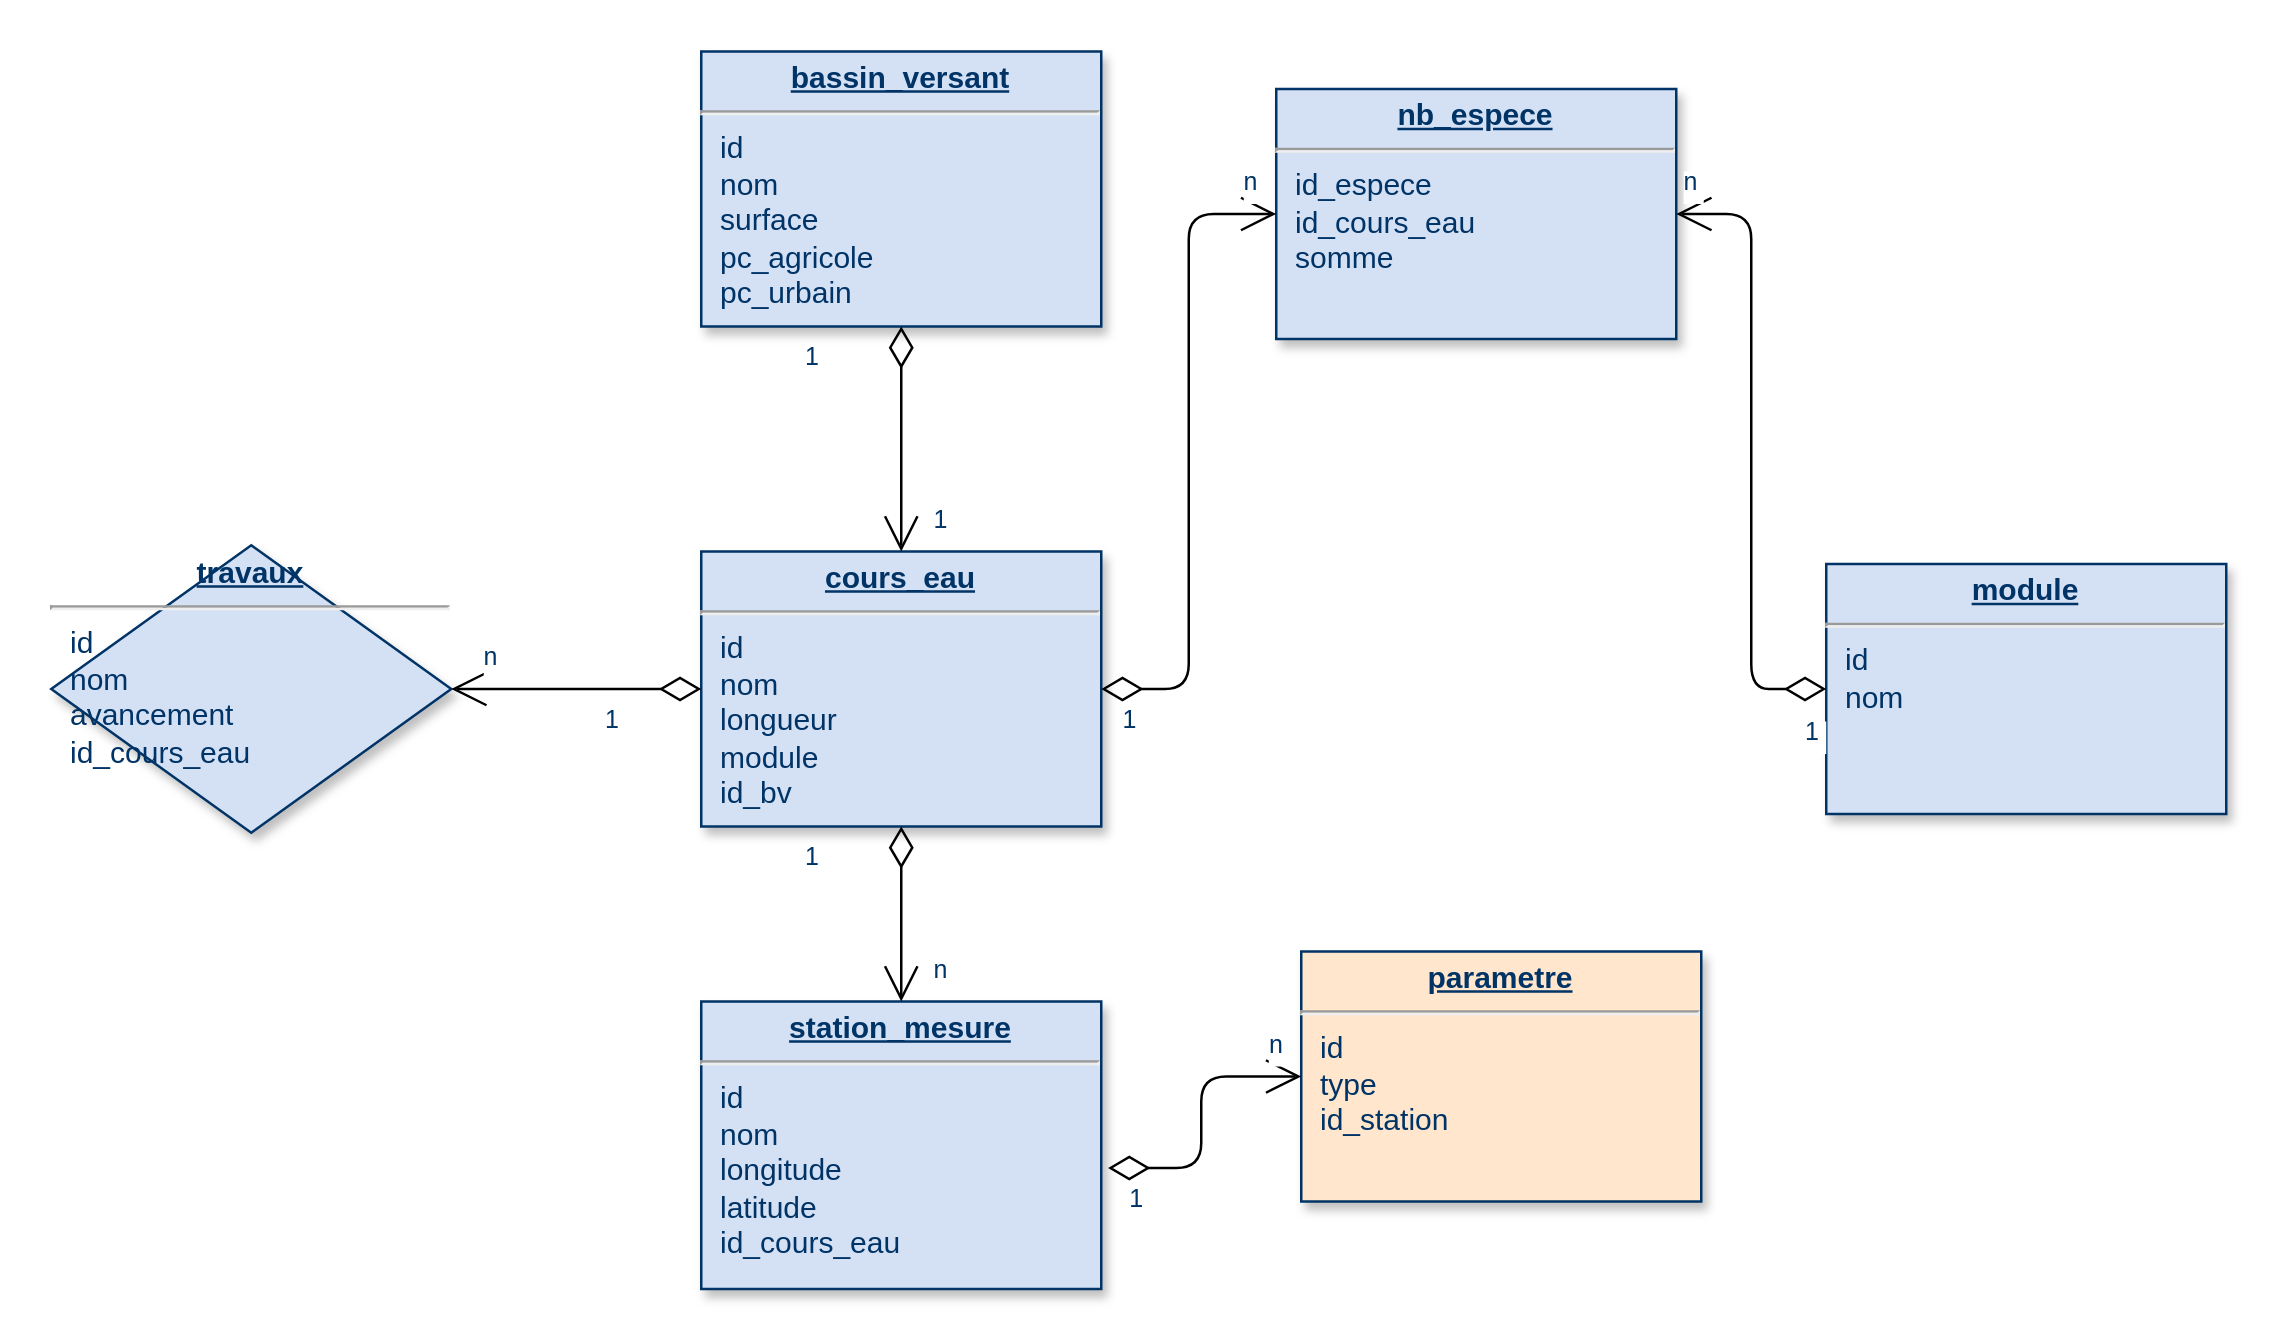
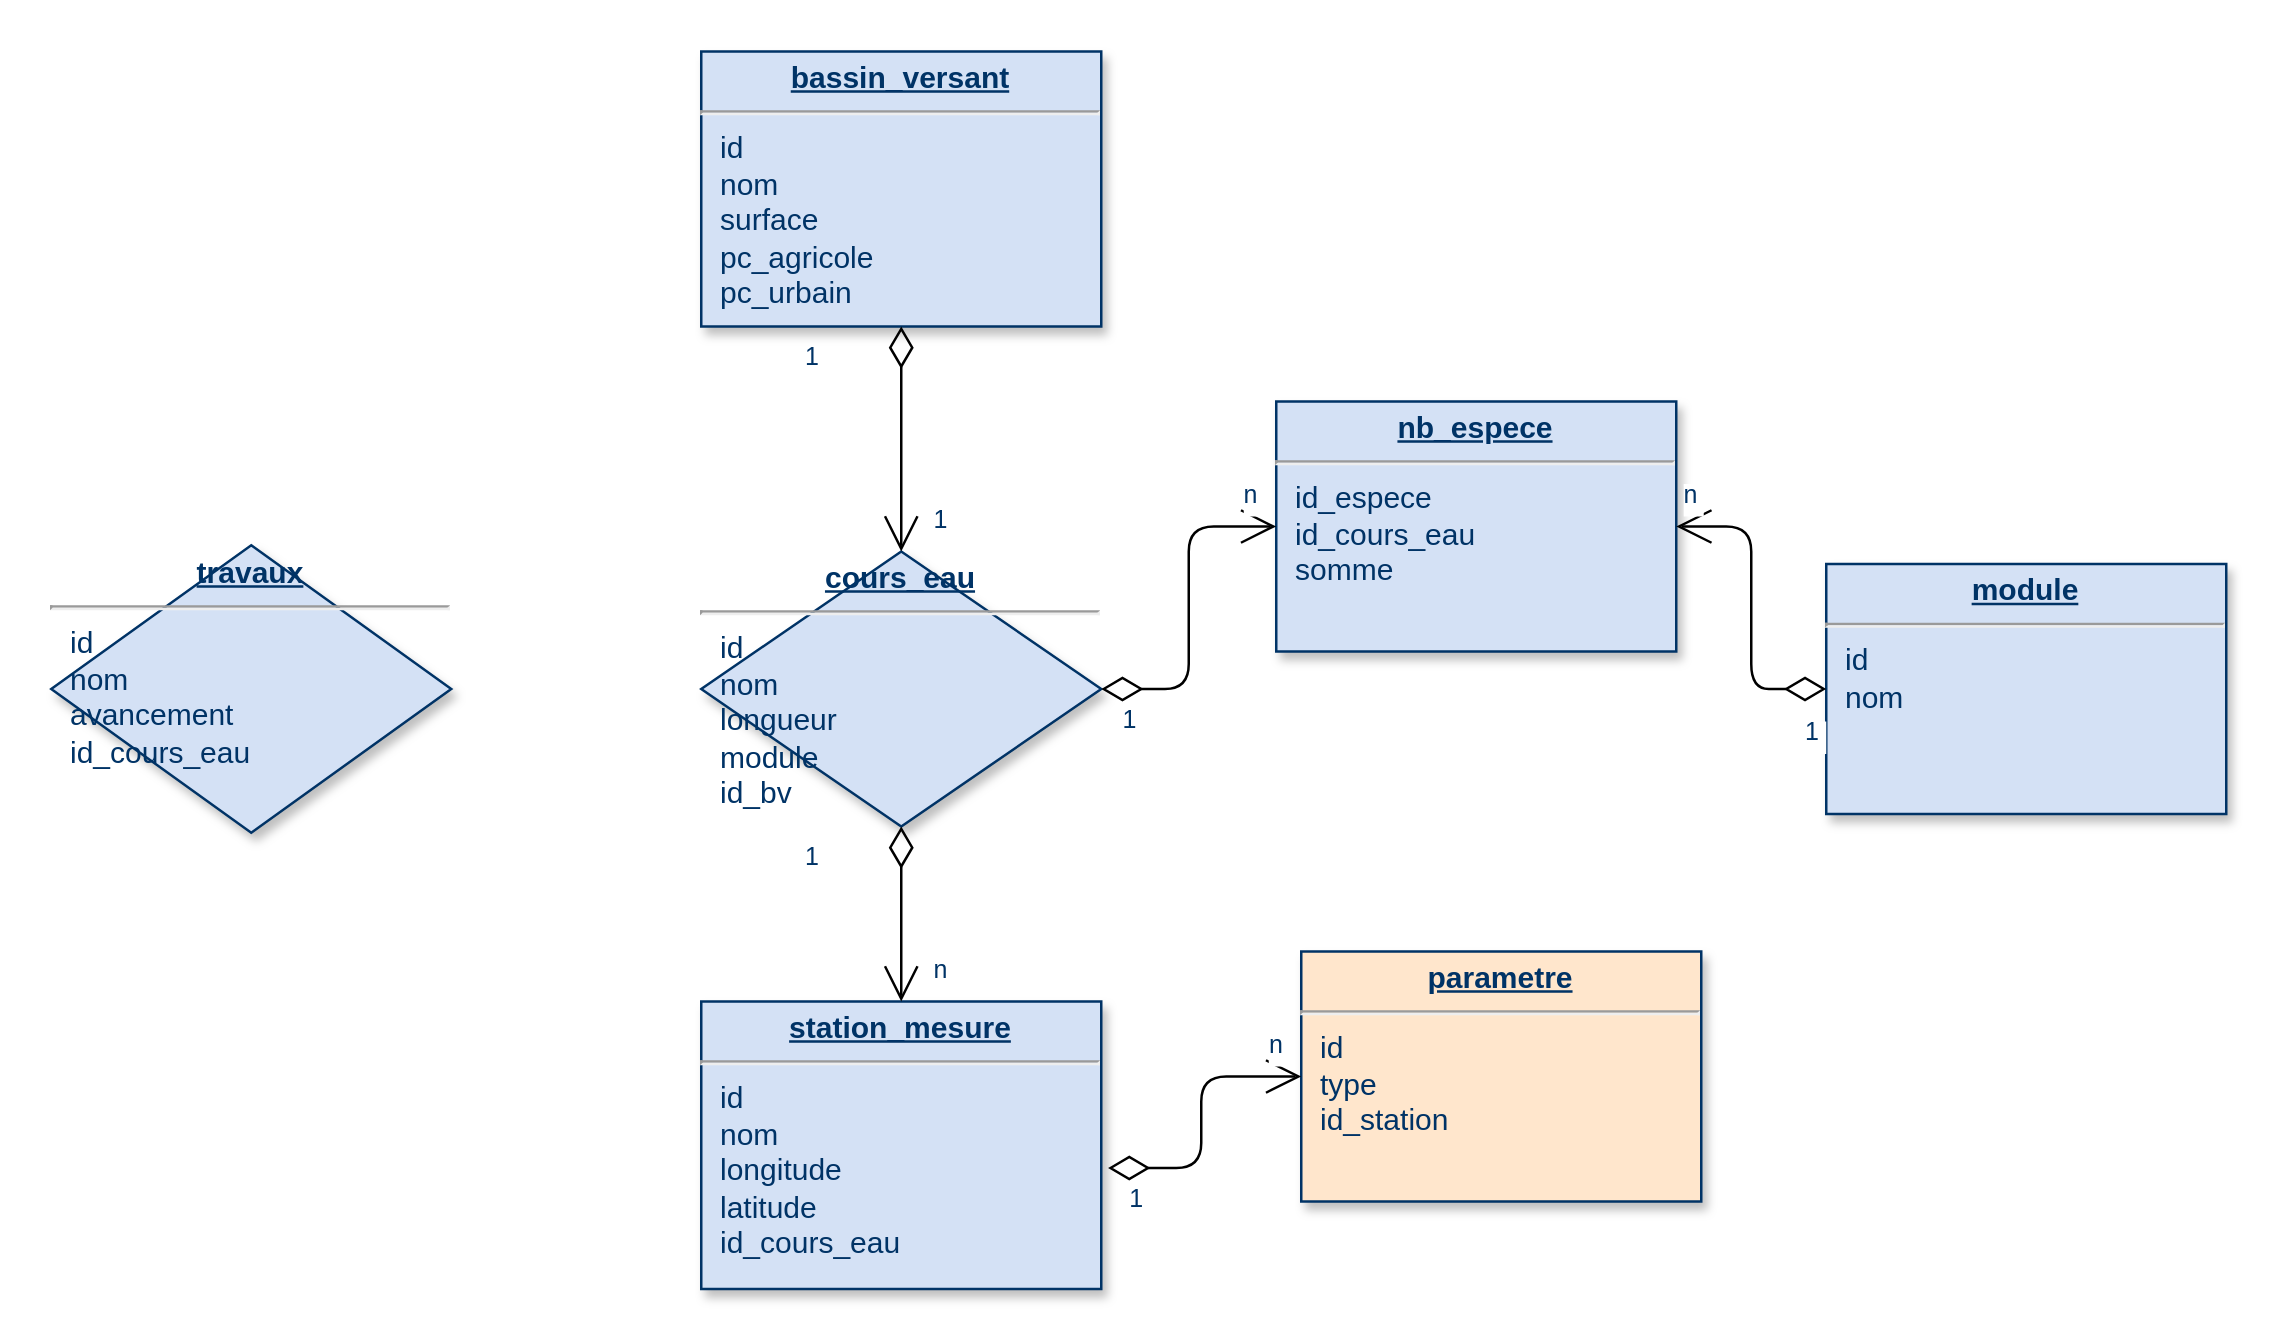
node "nb_espece id_espece id_cours_eau somme": moved (1476, 214) -> (1476, 526)
edge "travaux id nom avancement id_cours_eau" -- "cours_eau id nom longueur module id_bv": removed, labels "n", "1"
node "cours_eau id nom longueur module id_bv": shape rectangle -> diamond
